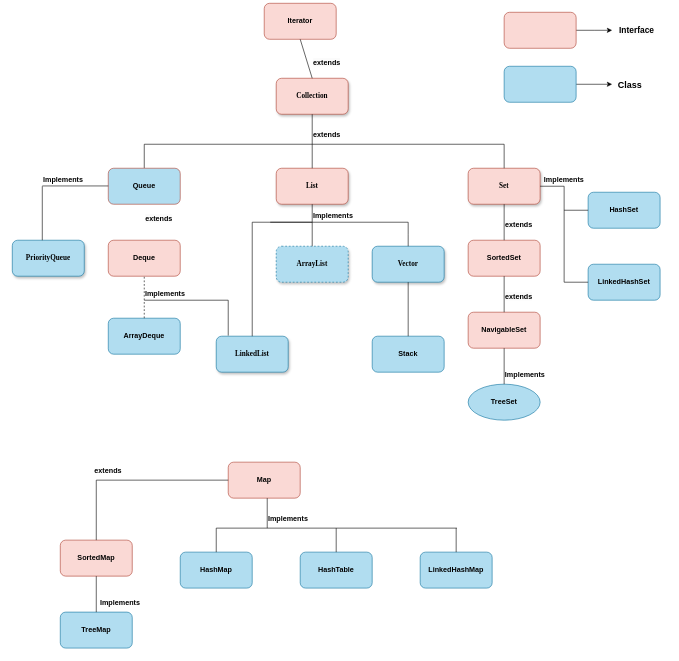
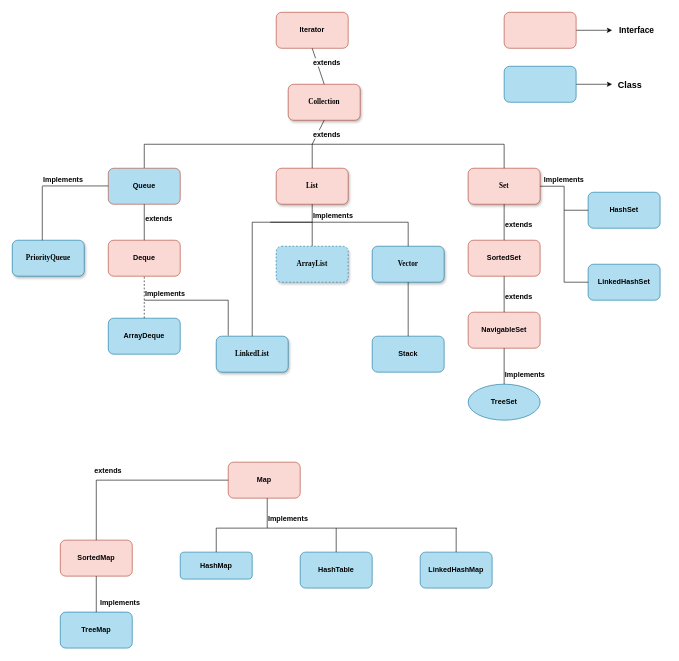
node "Iterator": moved (300, 21) -> (312, 30)
node "Collection": moved (312, 96) -> (324, 102)
edge "Queue" -- "Deque": added
node "HashMap": size 72x36 -> 72x27
